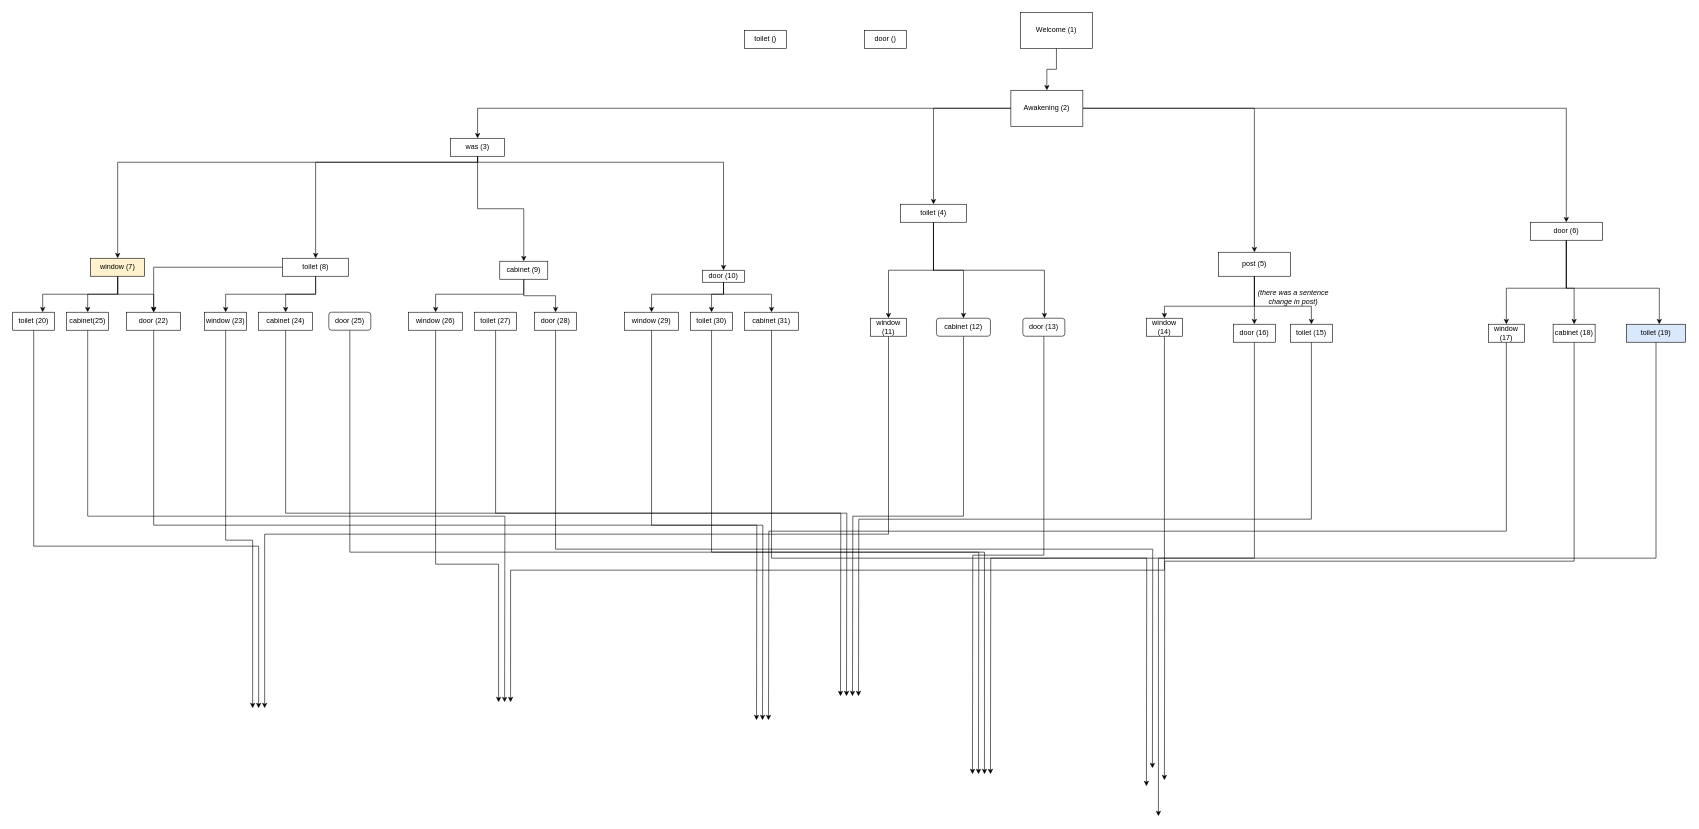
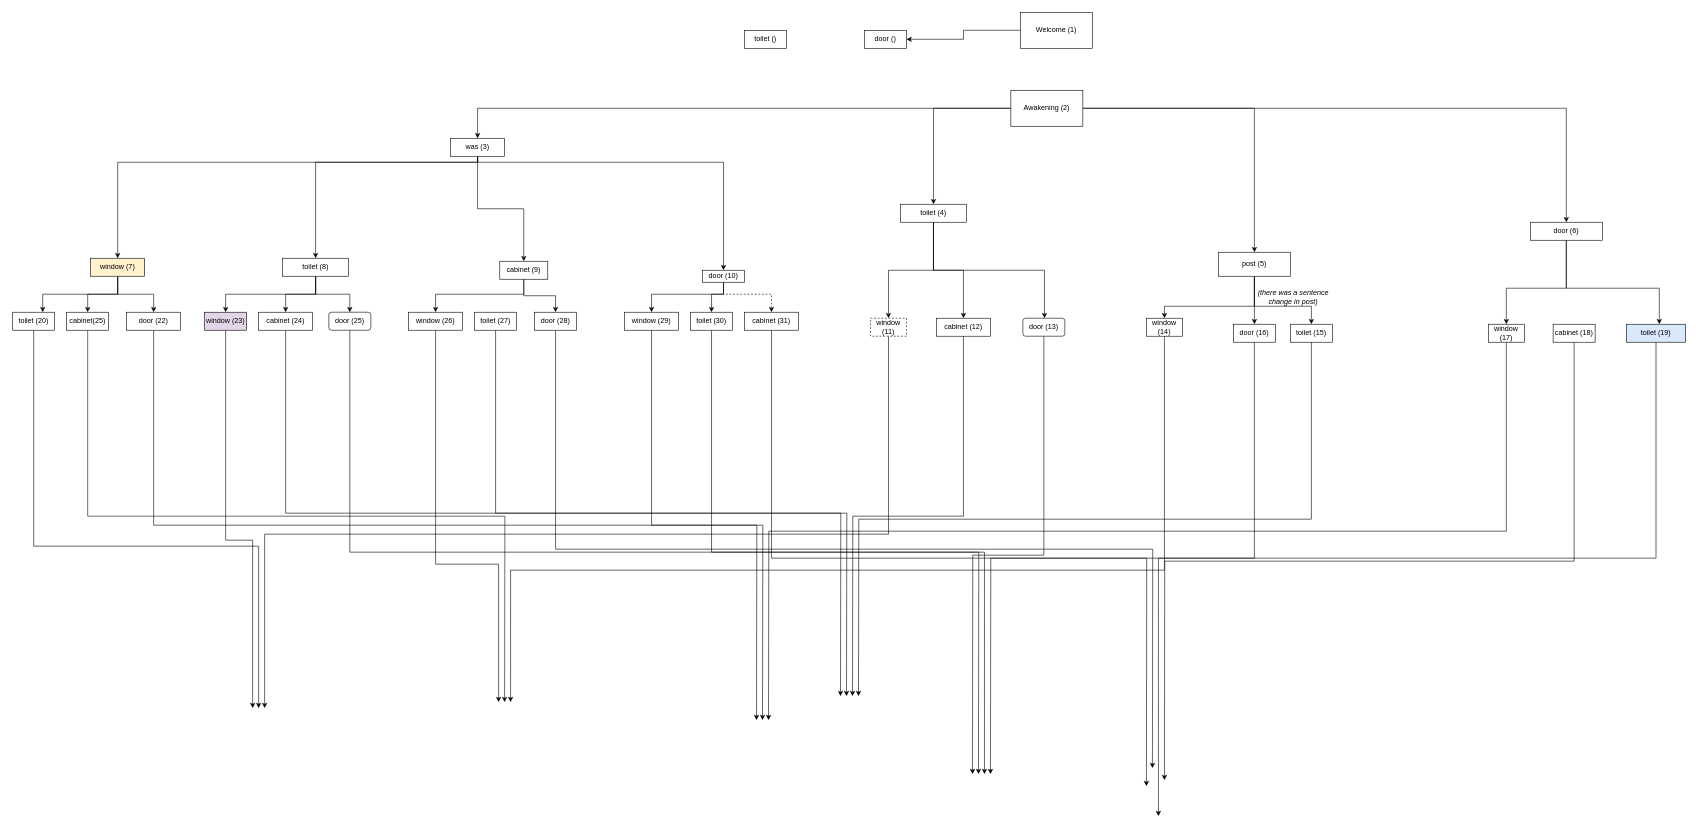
edge "Welcome (1)" -> "Awakening (2)": now "Welcome (1)" -> "door ()"
edge "toilet (8)" -> "door (22)": now "toilet (8)" -> "door (25)"
edge "door (10)" -> "cabinet (31)": style solid -> dashed
edge "door (6)" -> "cabinet (18)": removed
node "window (23)": fillcolor #ffffff -> #e1d5e7
node "window (11)": style solid -> dashed
node "cabinet (12)": shape rounded rectangle -> rectangle
